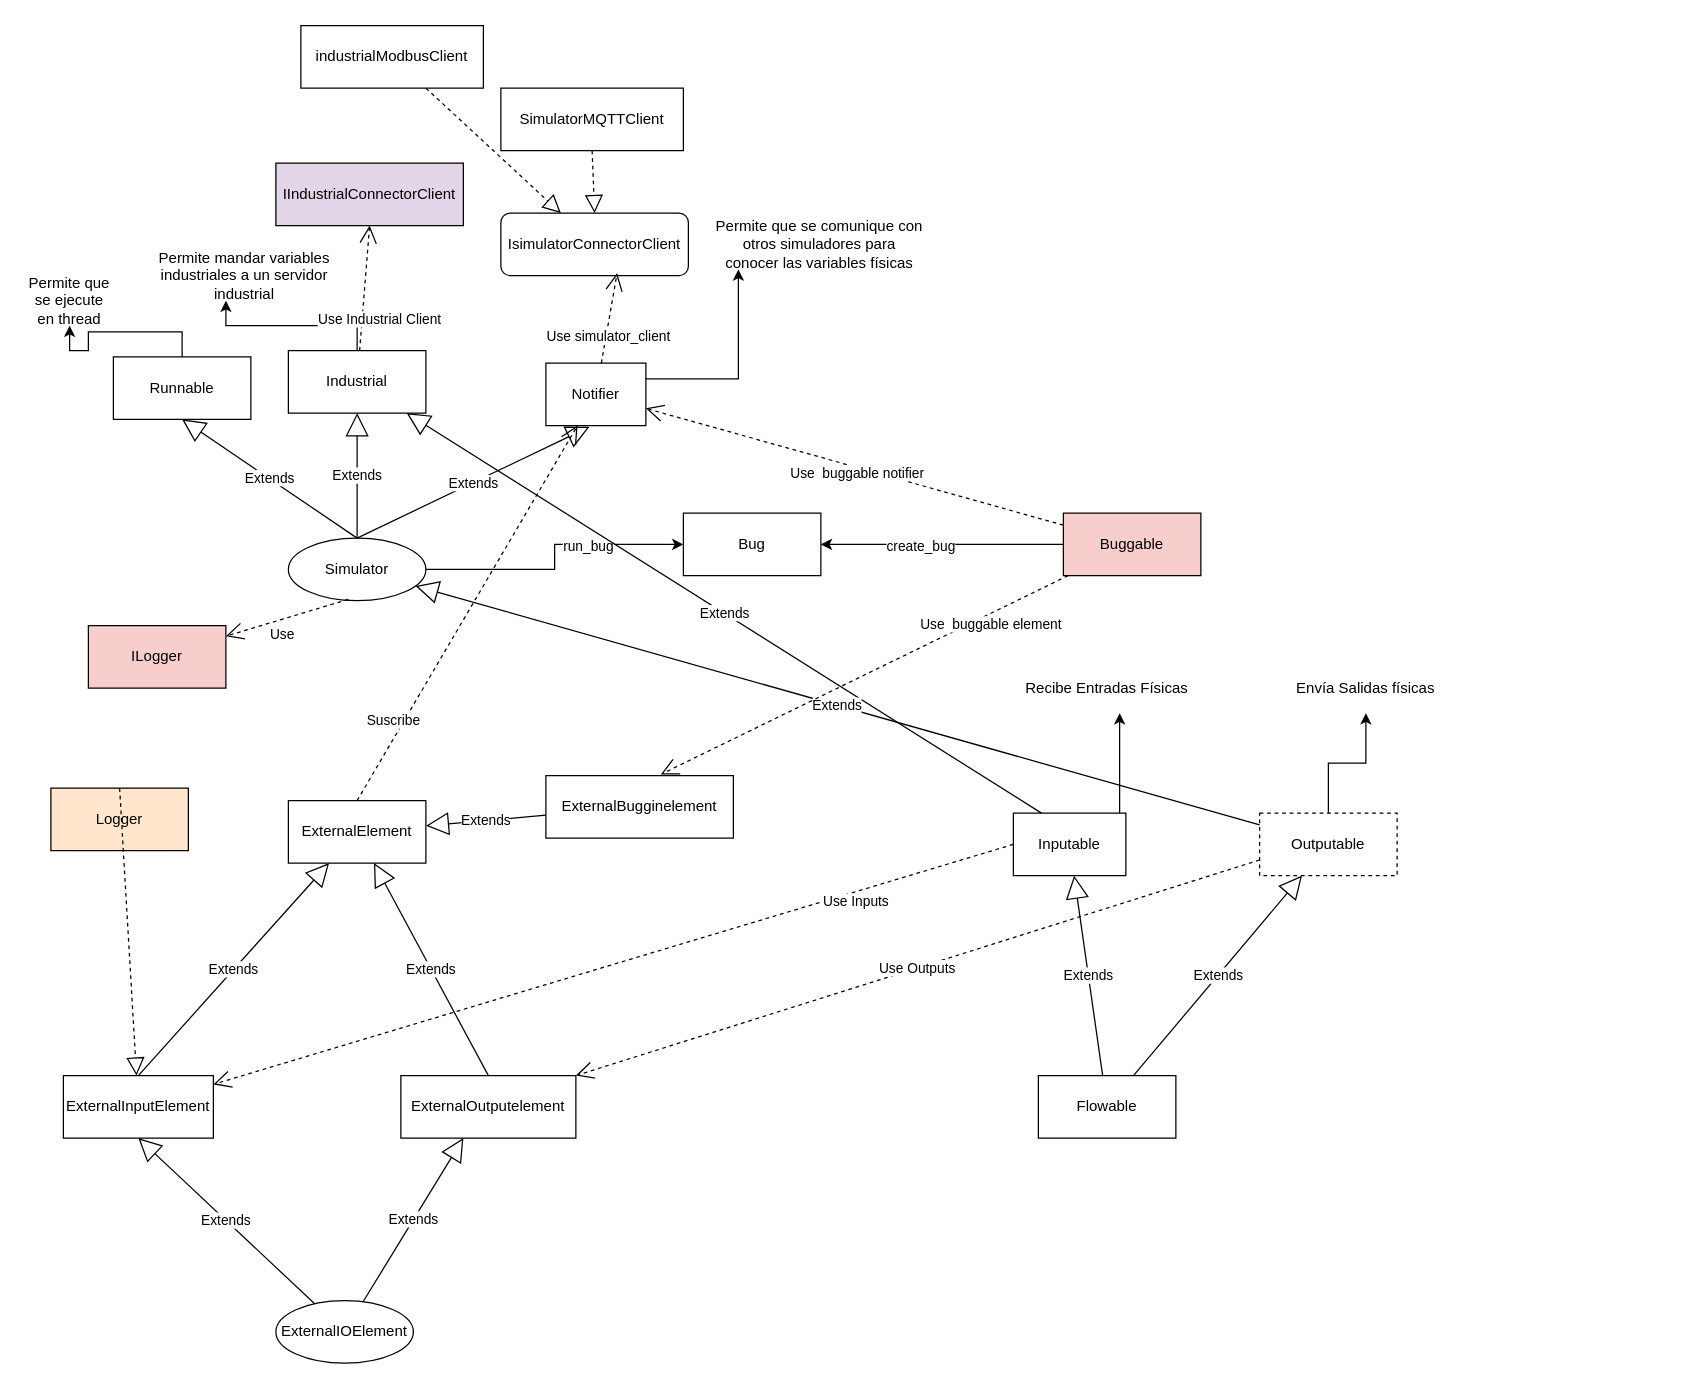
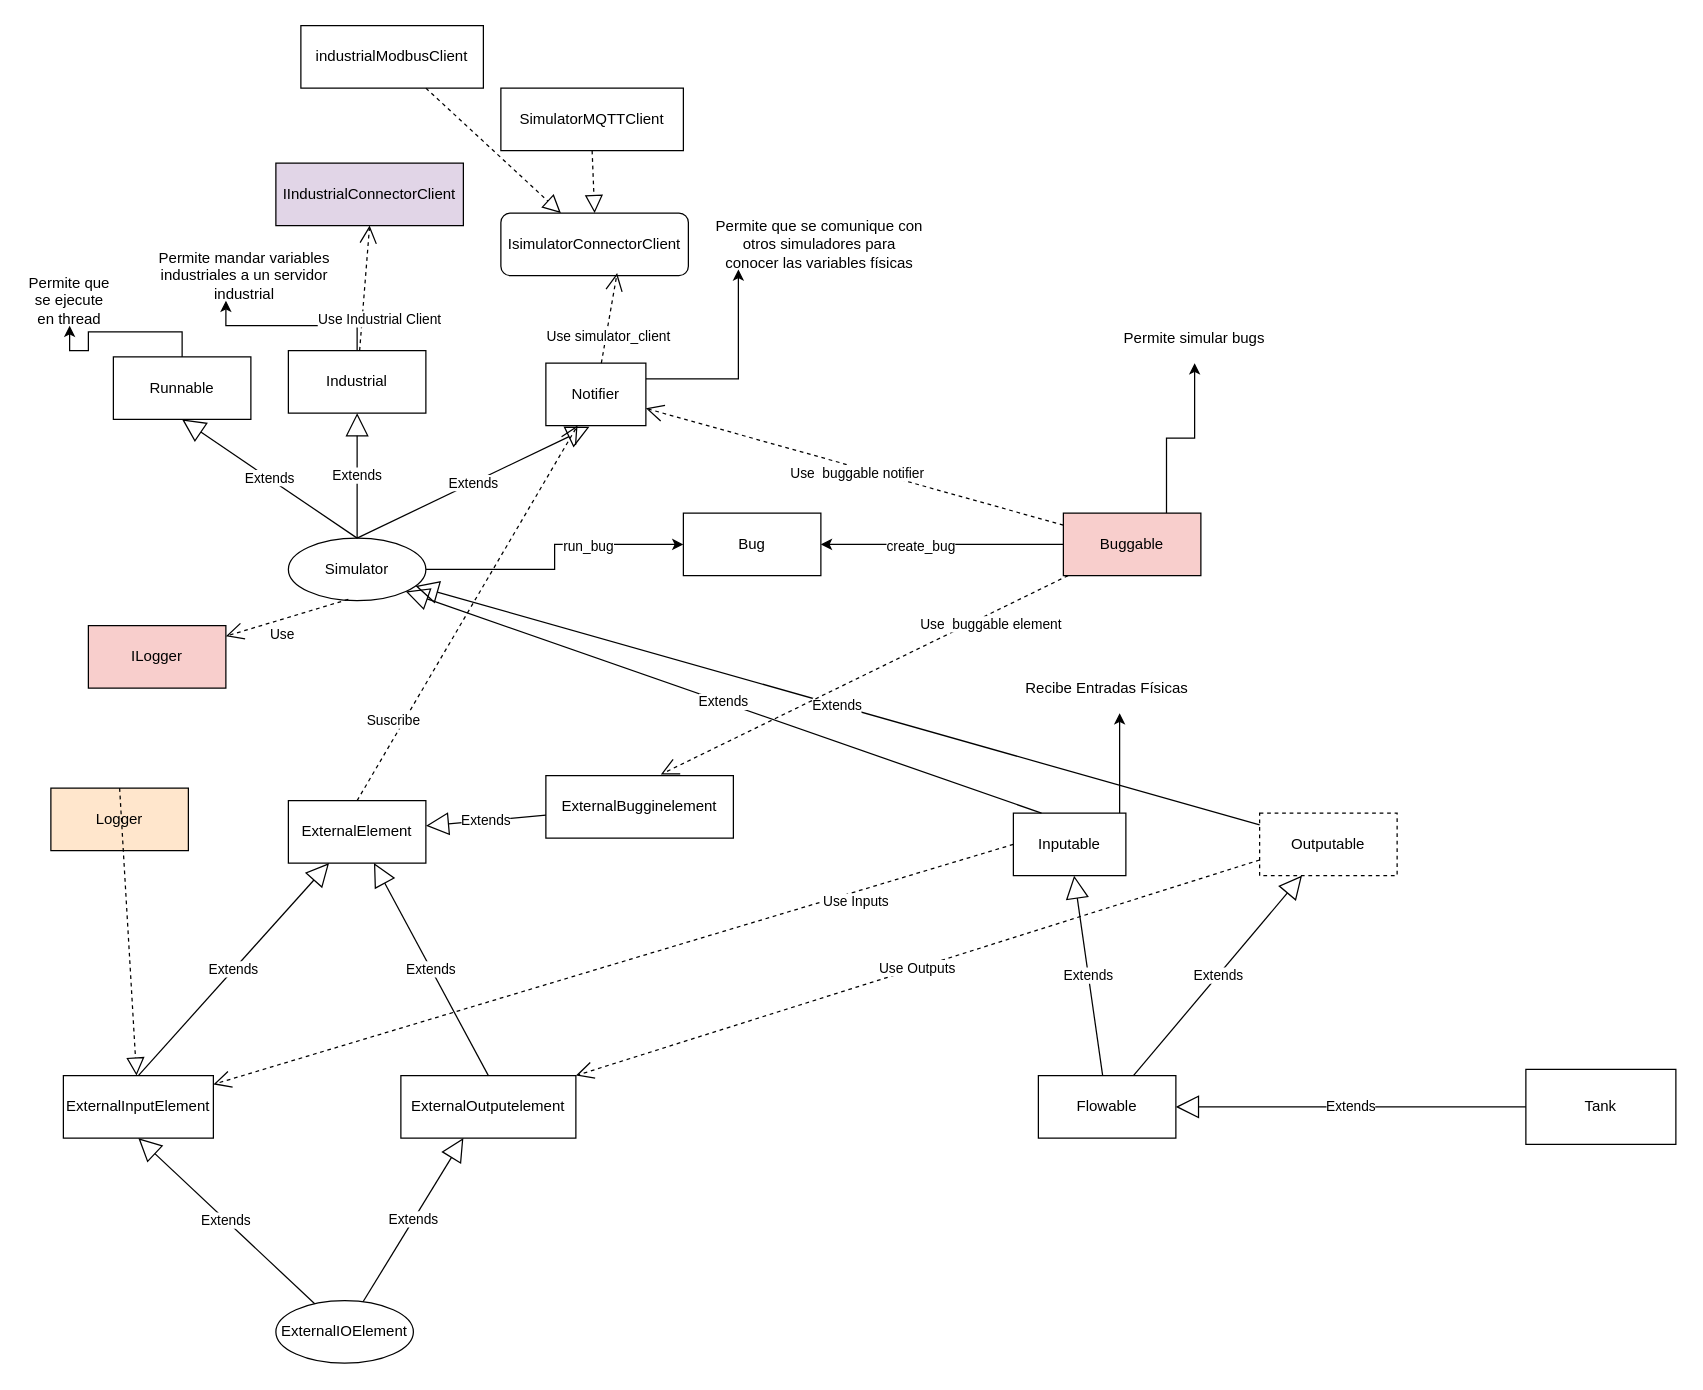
node "Permite simular bugs": added
edge "Buggable" -> "Permite simular bugs": added
edge "Inputable" -> "Industrial": now "Inputable" -> "Simulator"
node "Envía Salidas físicas": removed
edge "Outputable" -> "Envía Salidas físicas": removed
edge "Tank" -> "Flowable": added, label "Extends"
node "Tank": added
